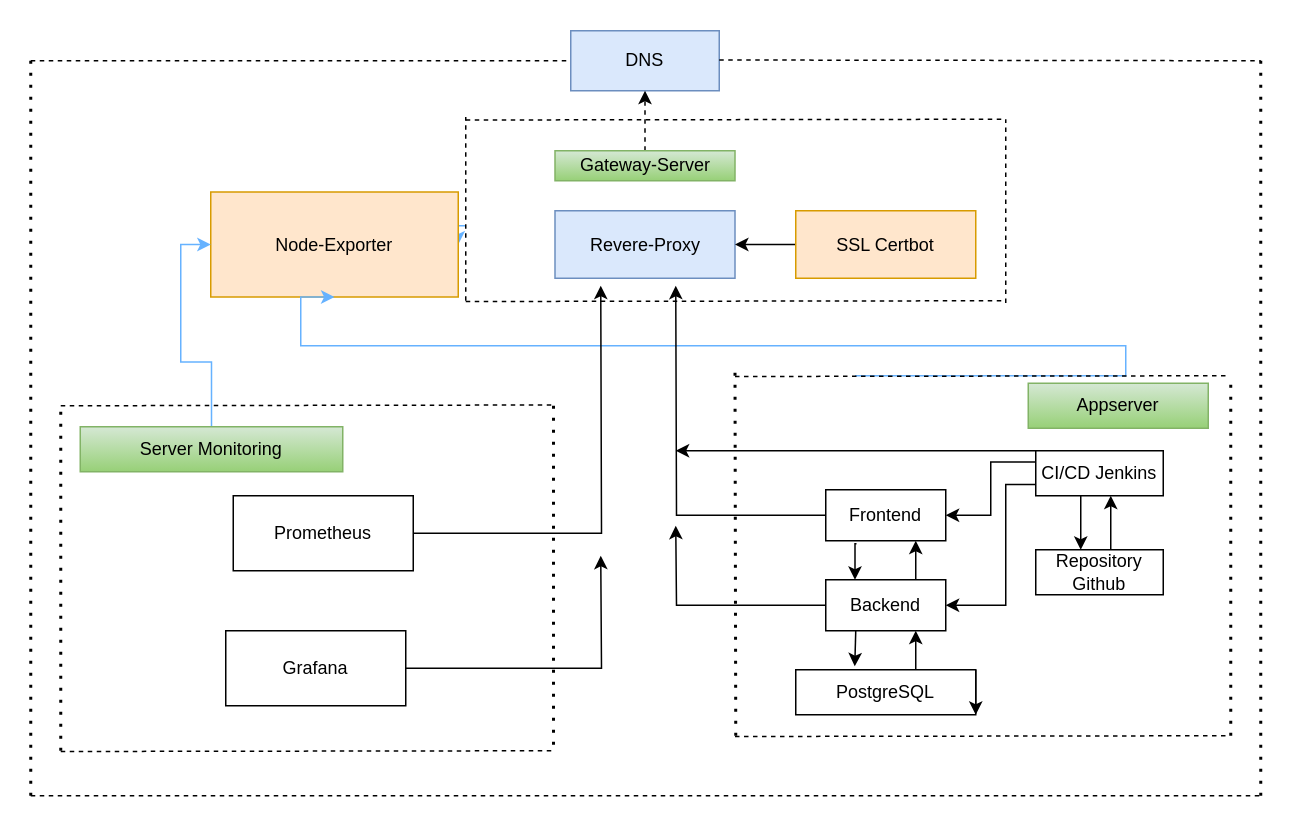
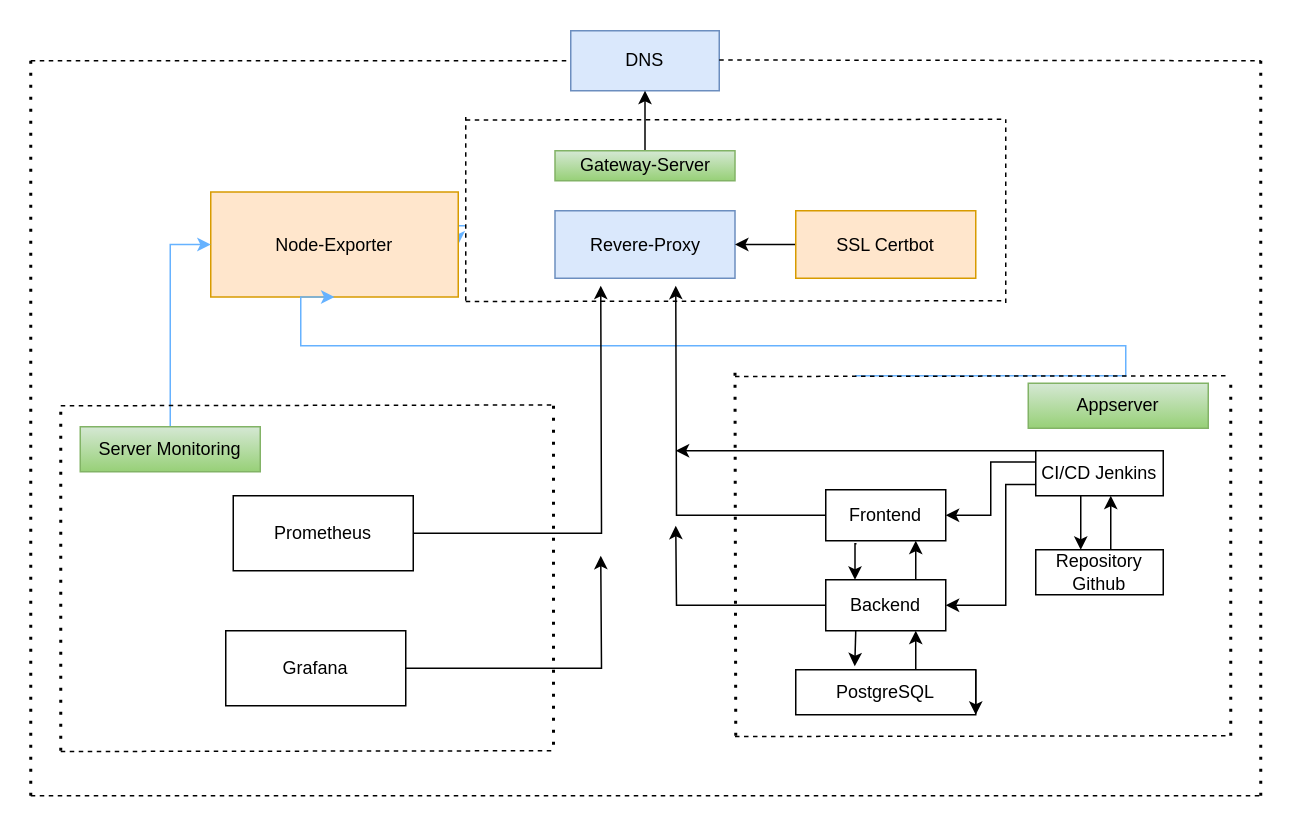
edge "Gateway-Server" -> "DNS": style dashed -> solid
node "Server Monitoring": size 263x45 -> 180x45
